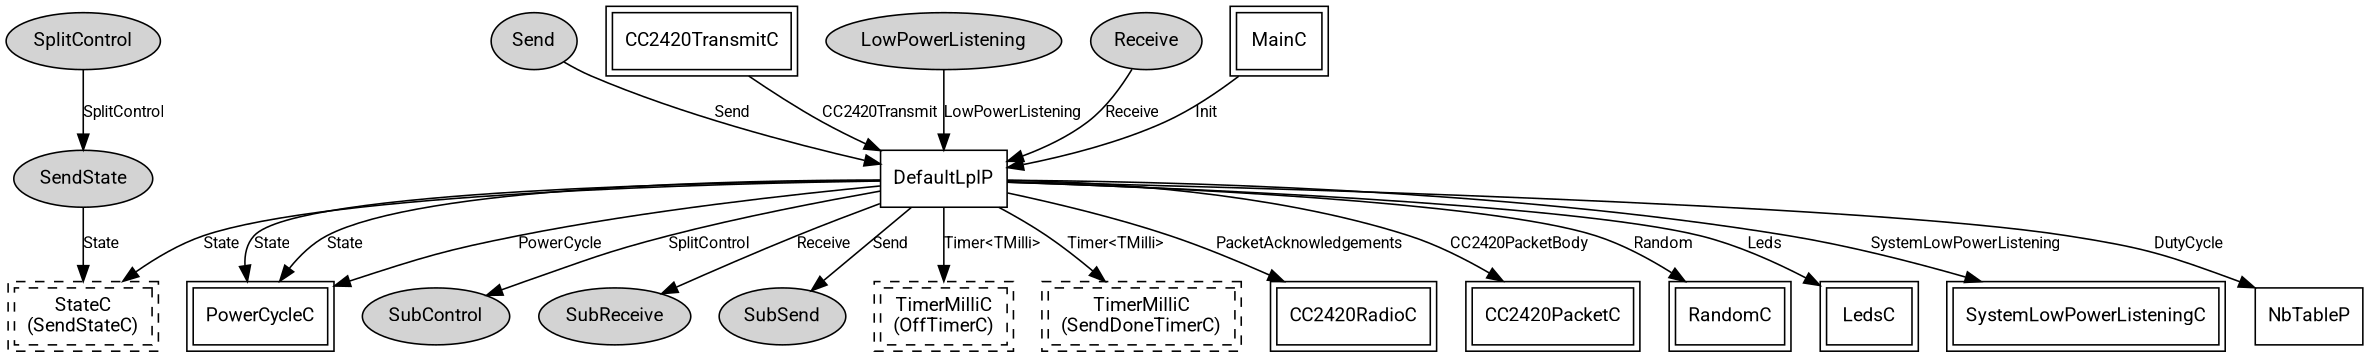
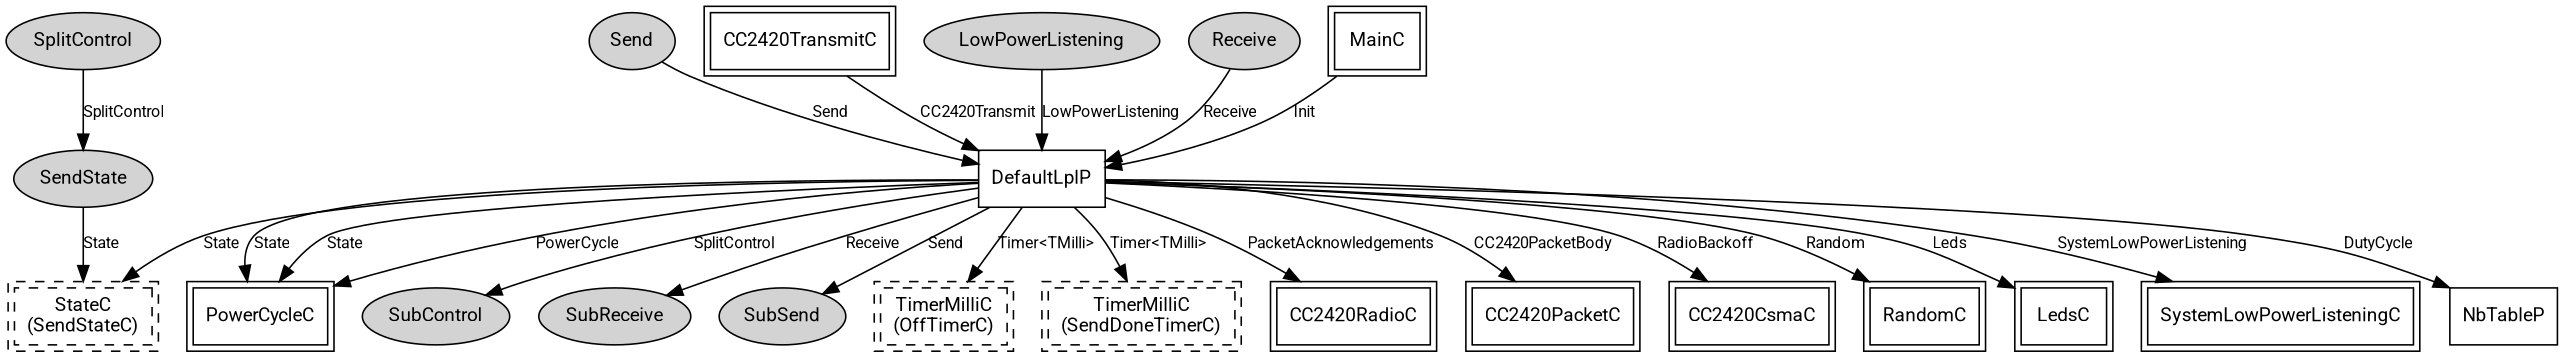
node "CC2420CsmaC": added
